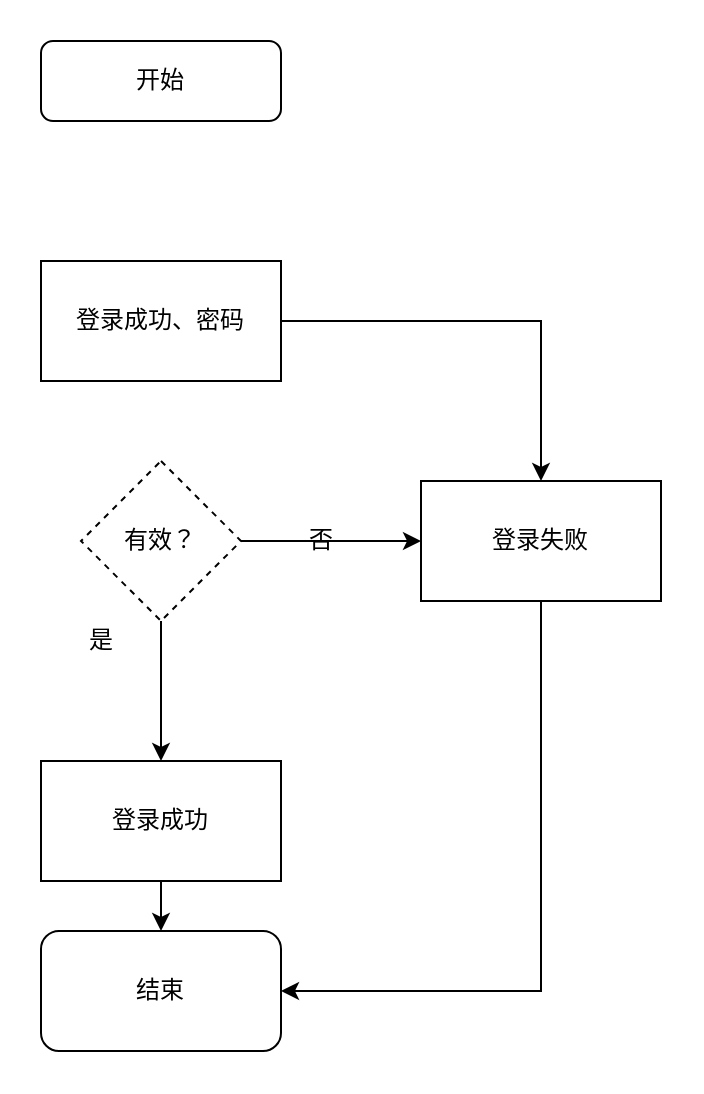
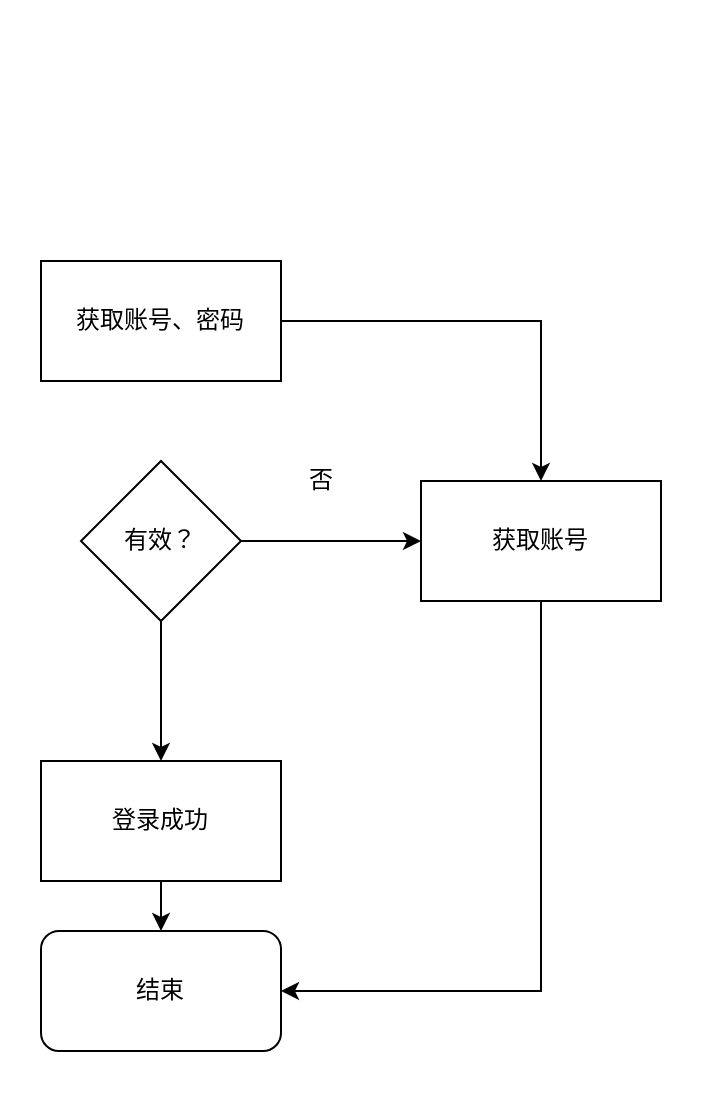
node "开始": removed
node "登录成功、密码": label "登录成功、密码" -> "获取账号、密码"
node "有效？": style dashed -> solid
node "否": moved (321, 541) -> (321, 481)
node "登录失败": label "登录失败" -> "获取账号"
node "是": removed
